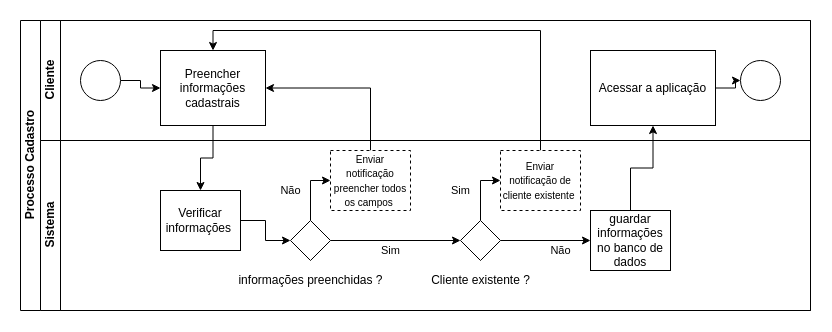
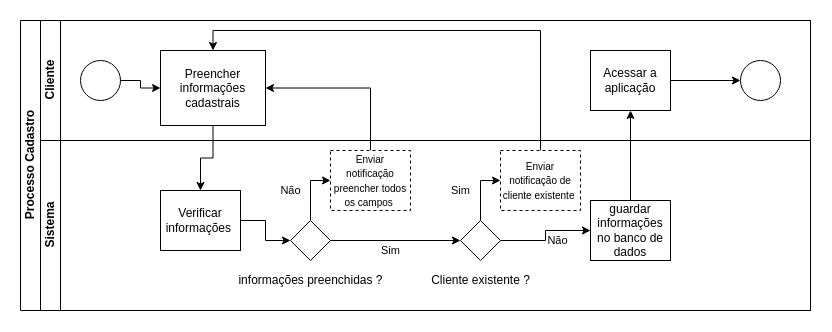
node "Acessar a aplicação": size 125x75 -> 80x60
node "guardar informações no banco de dados": moved (631, 241) -> (631, 231)
